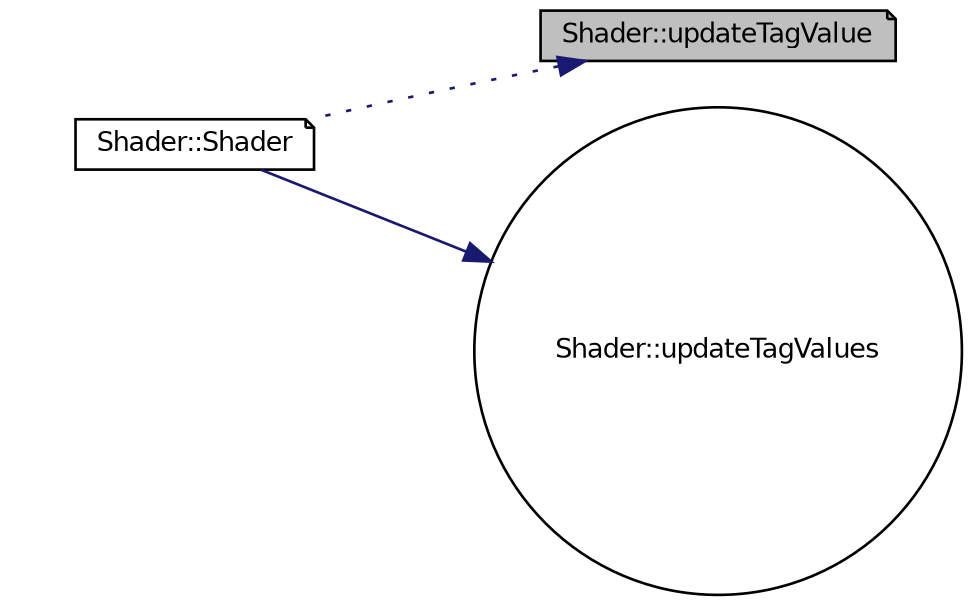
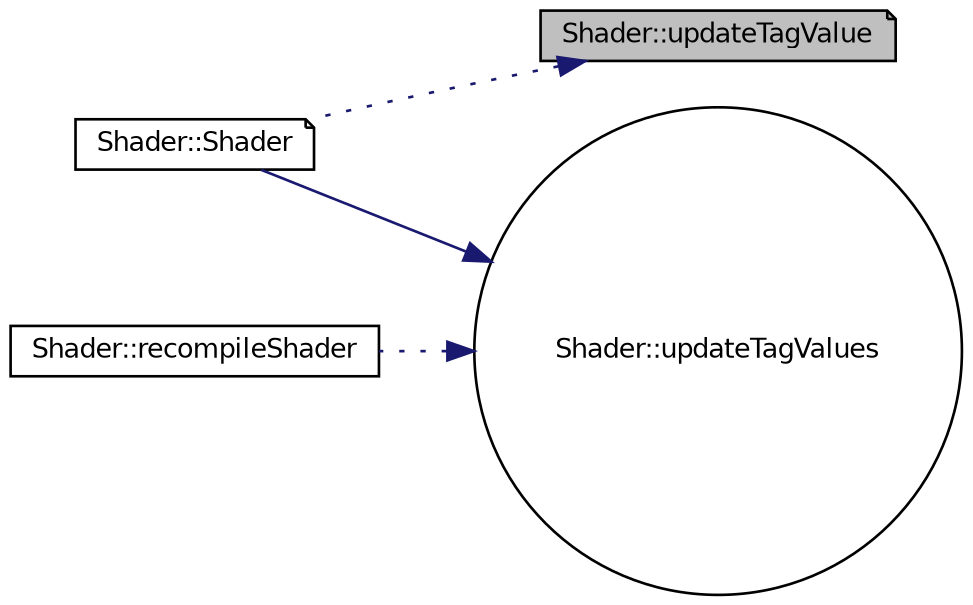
node "Shader::recompileShader": added
